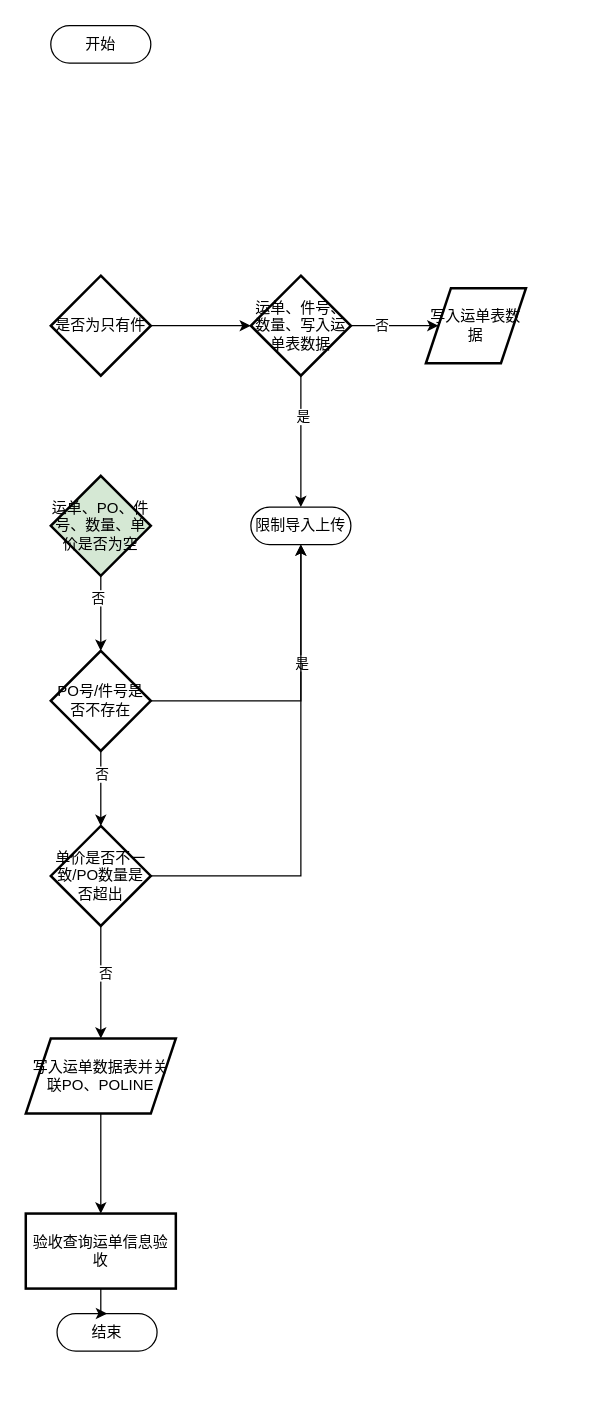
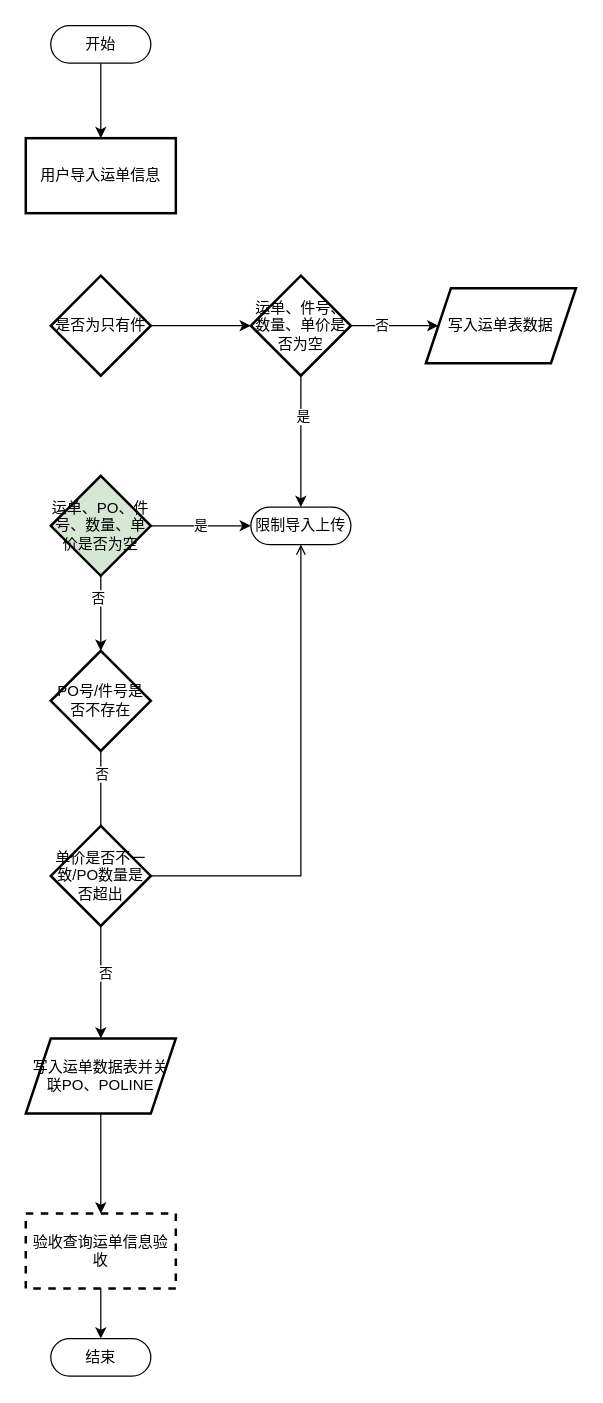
edge "开始" -> "用户导入运单信息": added
node "用户导入运单信息": added
node "运单、件号、数量、写入运单表数据": label "运单、件号、数量、写入运单表数据" -> "运单、件号、数量、单价是否为空"
node "写入运单表数据": size 100x75 -> 150x75
edge "运单、PO、件号、数量、单价是否为空" -> "限制导入上传": added, label "是"
edge "PO号/件号是否不存在" -> "限制导入上传": removed, label "是"
edge "单价是否不一致/PO数量是否超出" -> "限制导入上传": arrowhead classic -> open
edge "PO号/件号是否不存在" -> "单价是否不一致/PO数量是否超出": arrowhead classic -> none
node "验收查询运单信息验收": style solid -> dashed
node "结束": moved (107, 1332) -> (101, 1357)
